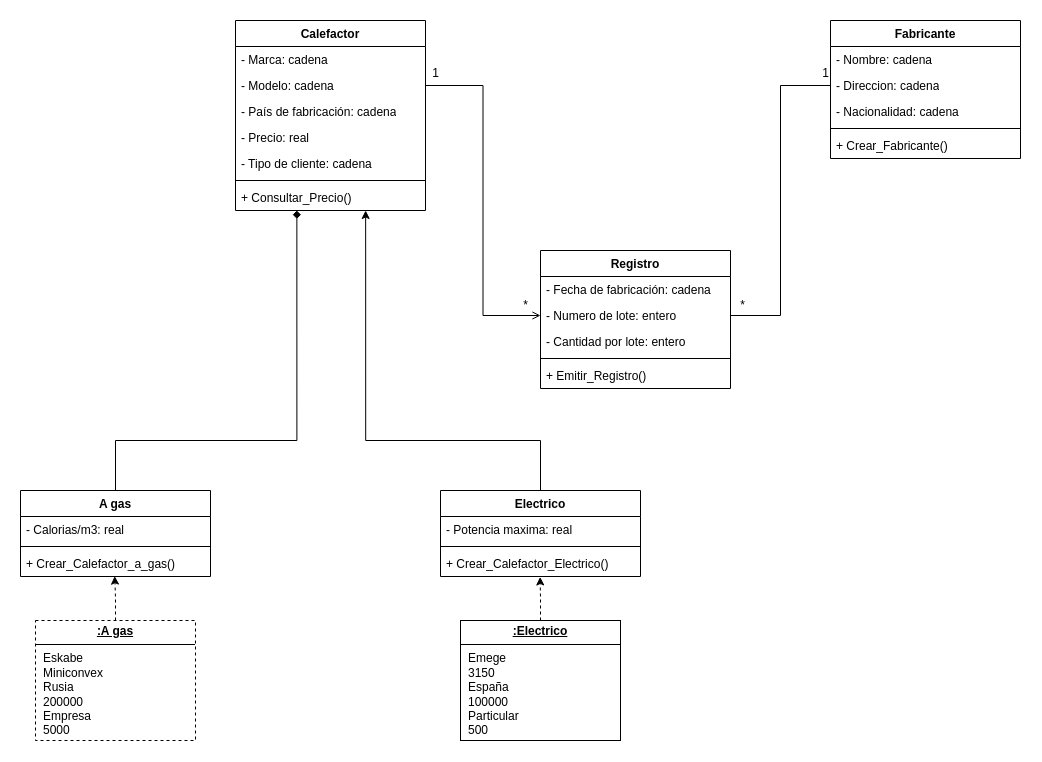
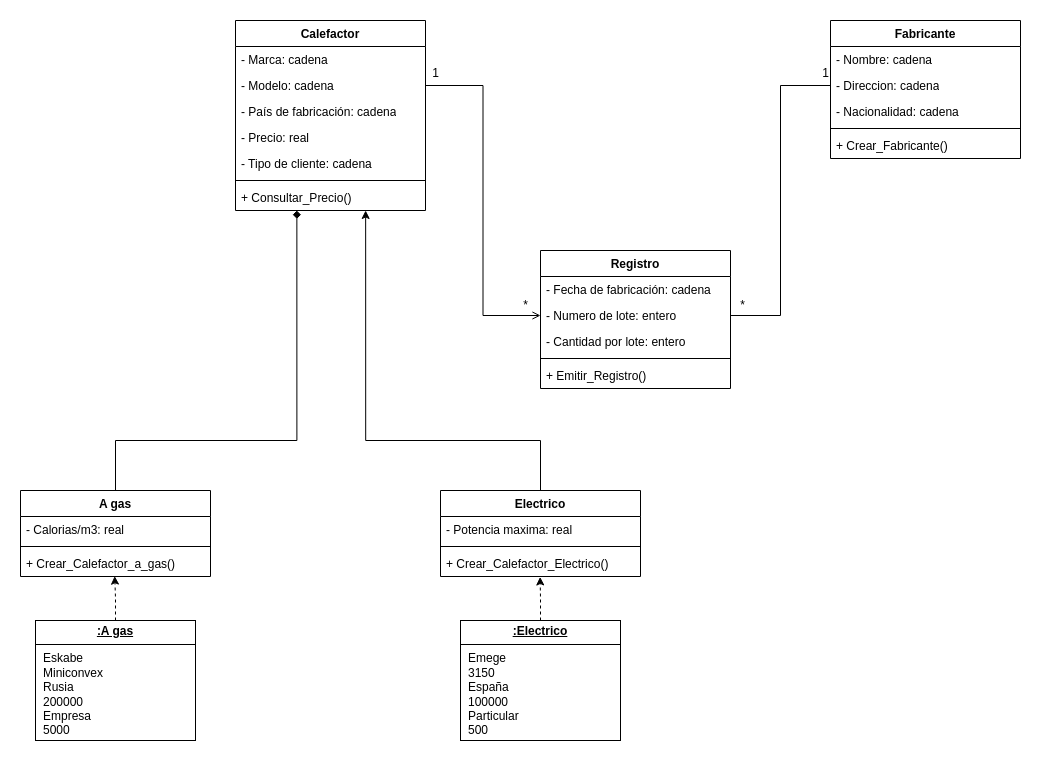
node ":A gas Eskabe Miniconvex Rusia 200000 Empresa 5000": style dashed -> solid
